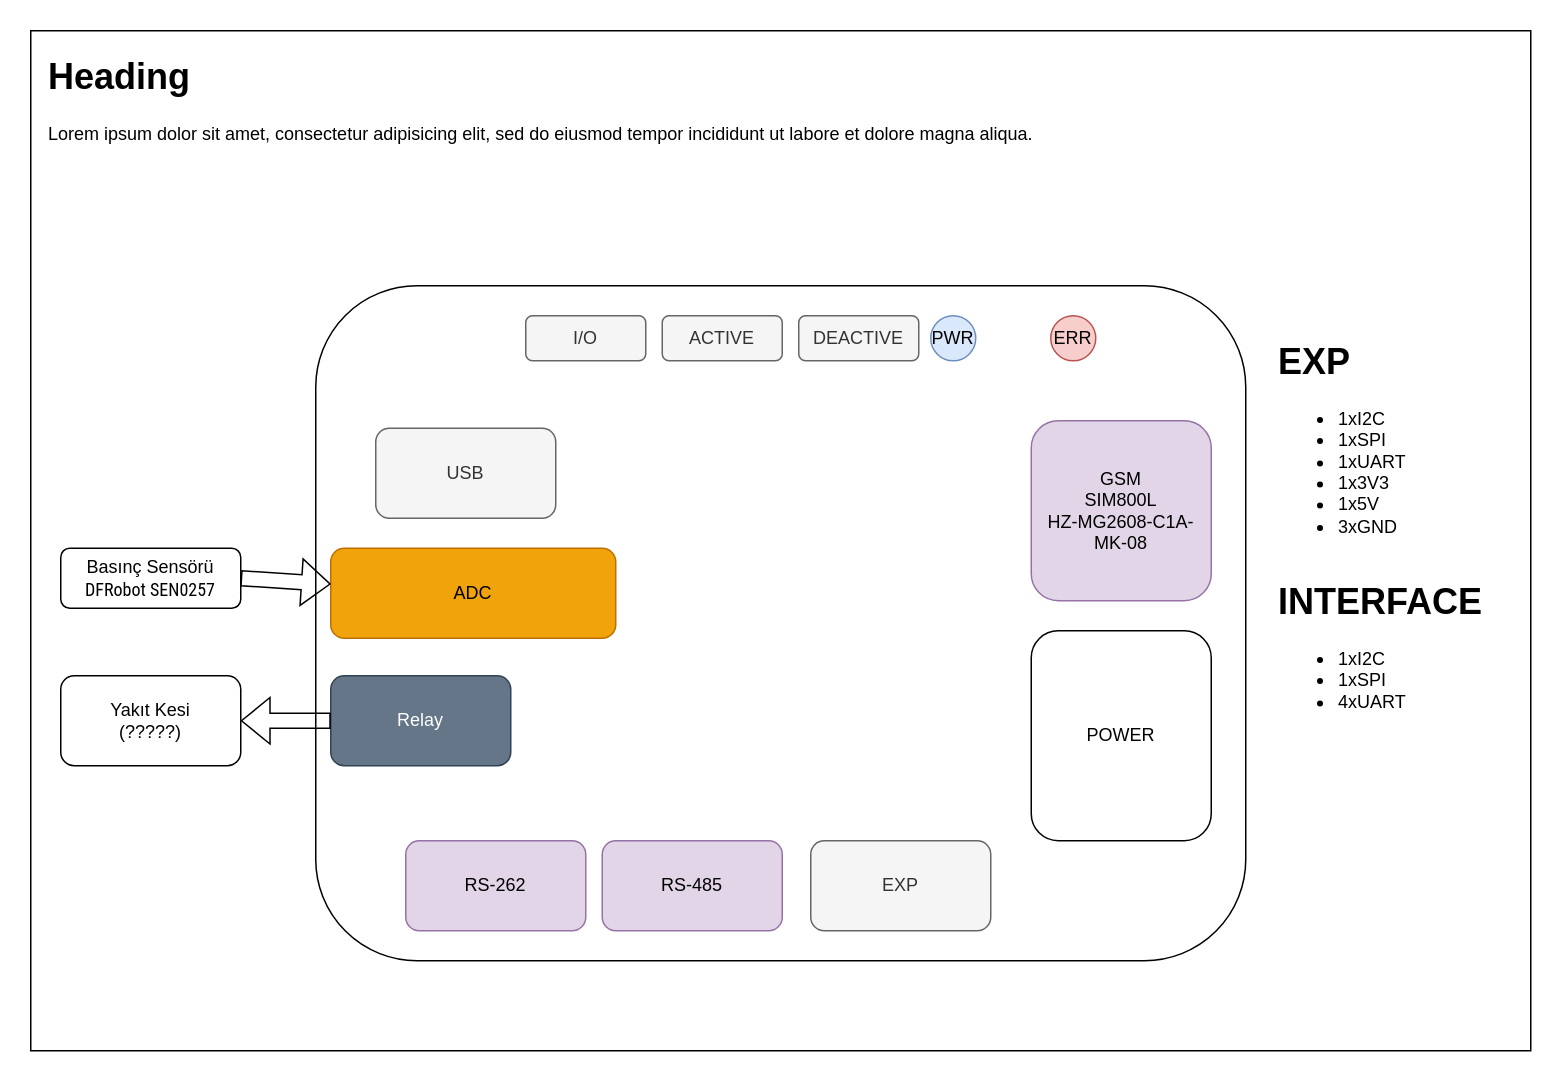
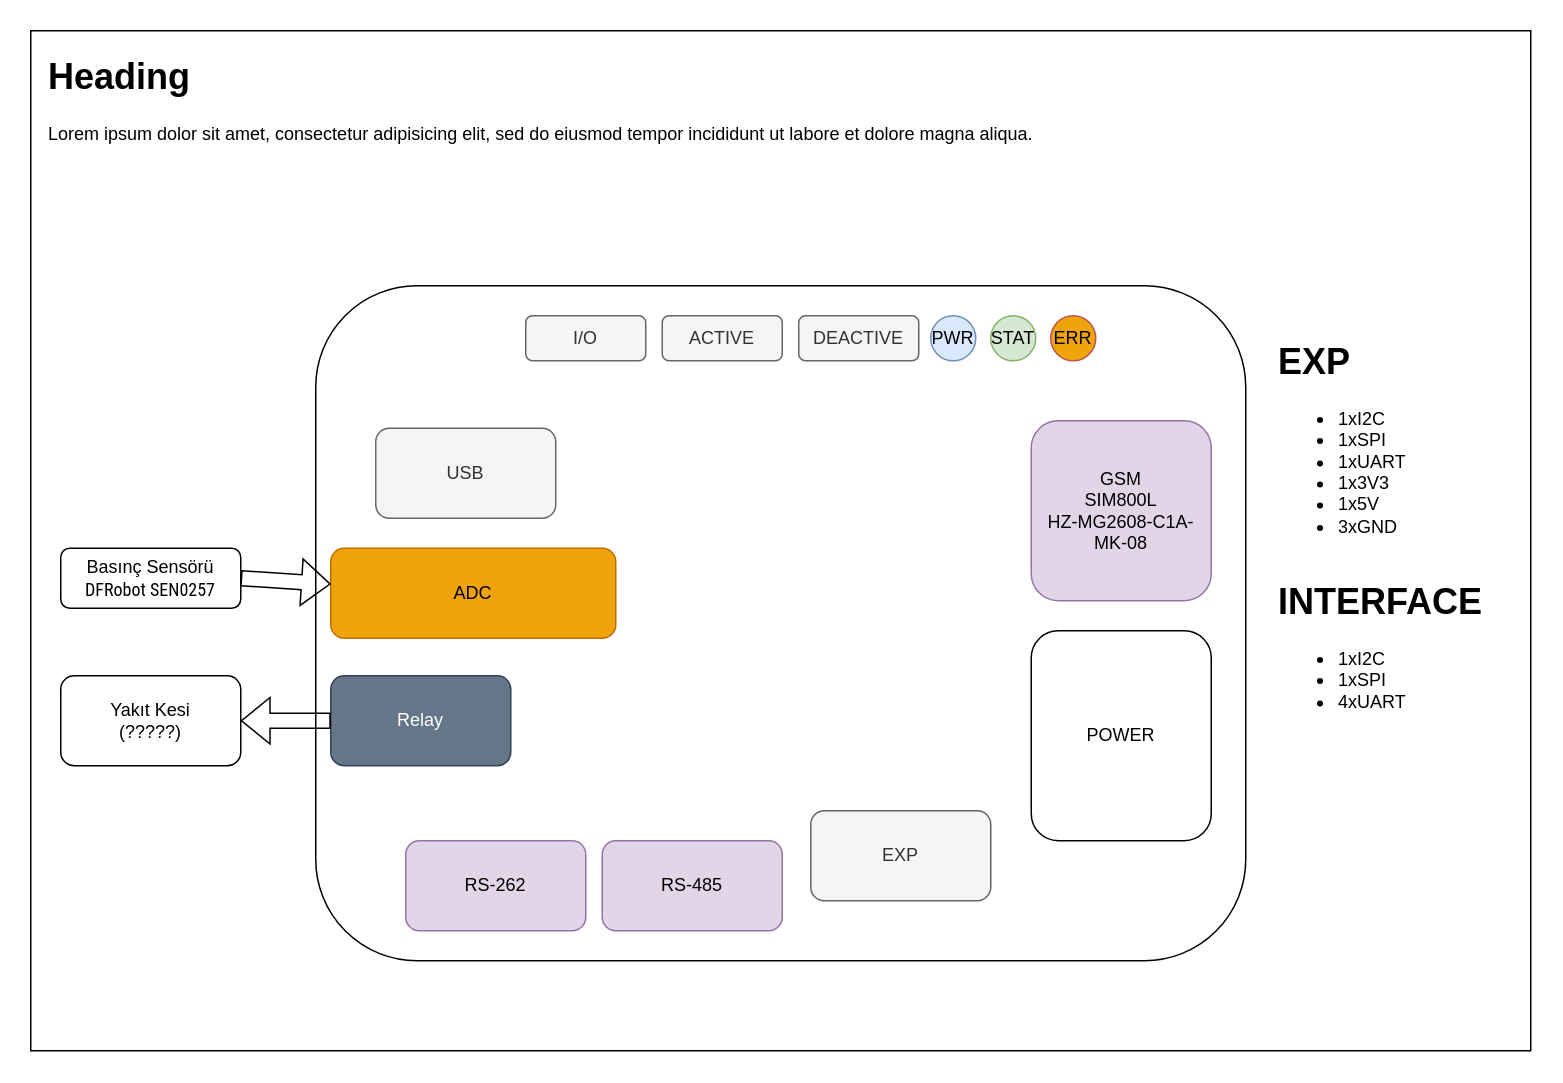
node "STAT": added
node "ERR": fillcolor #f8cecc -> #f0a30a
node "EXP": moved (901, 886) -> (901, 856)
